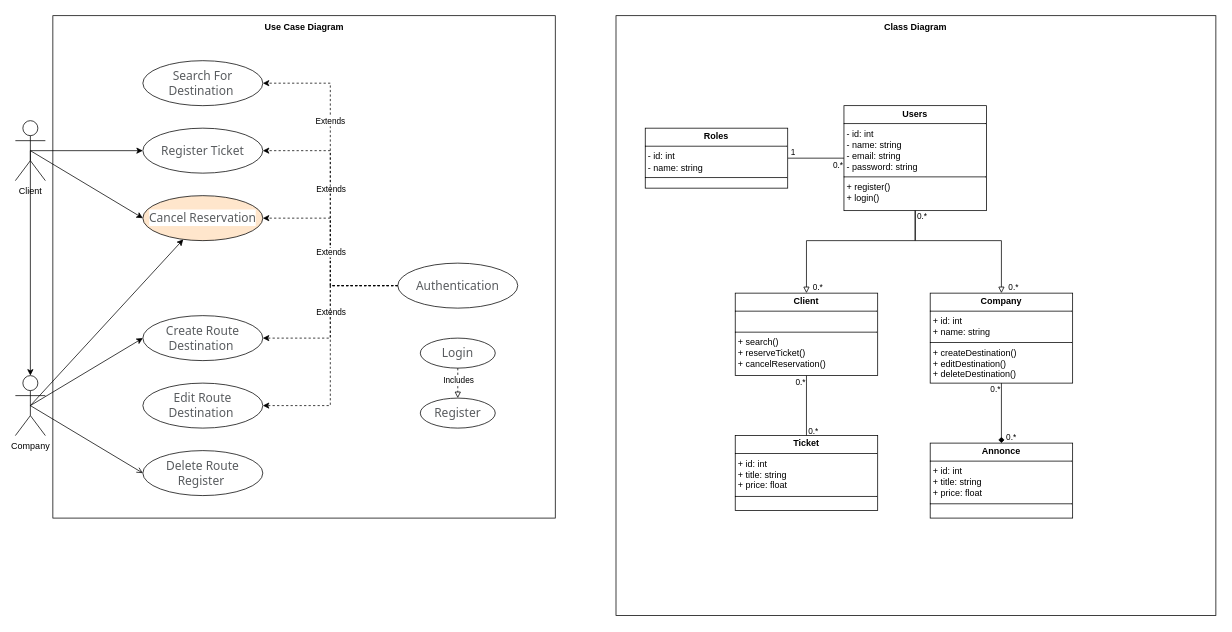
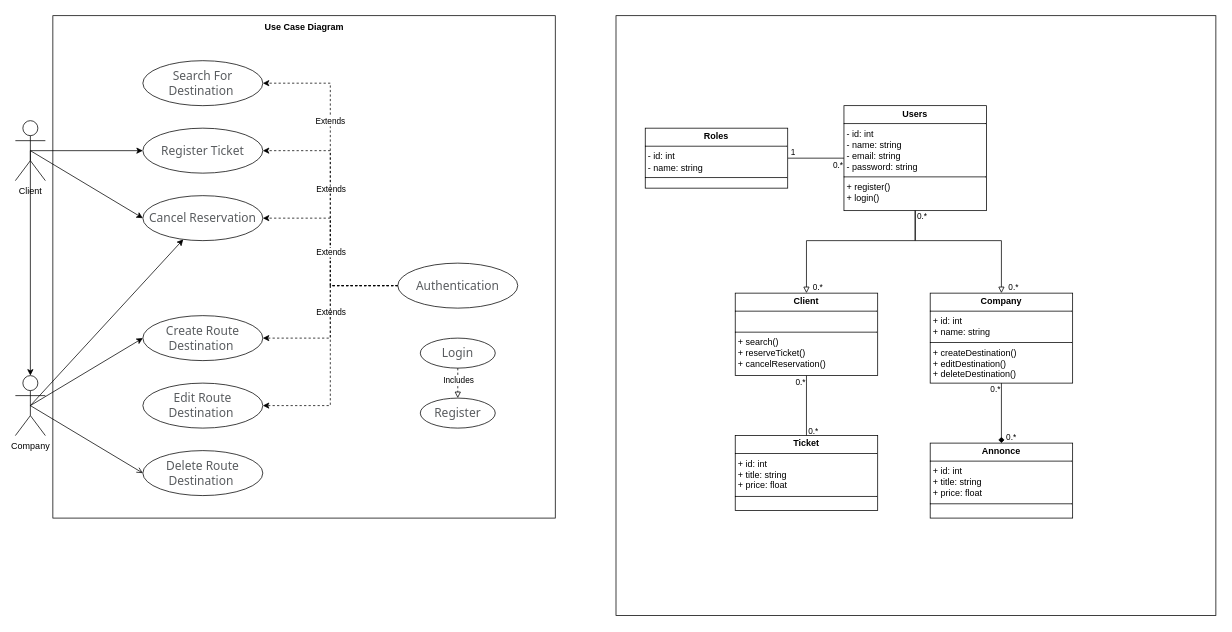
node "Class Diagram": removed
node "Cancel Reservation": fillcolor #ffe6cc -> #ffffff
node "Delete Route Register": label "Delete Route Register" -> "Delete Route Destination"
